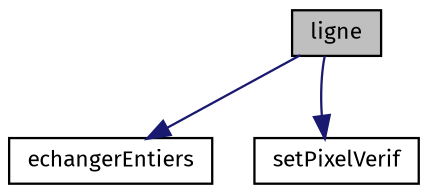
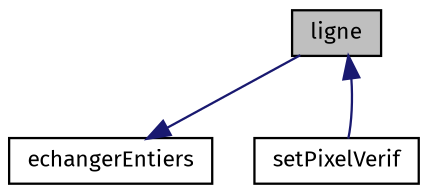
edge "ligne" -> "setPixelVerif": reversed
